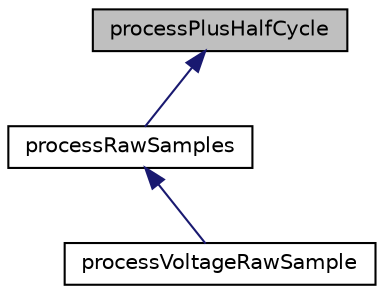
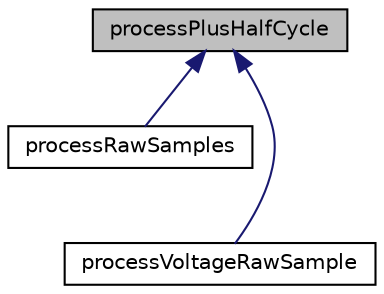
edge "processVoltageRawSample" -> "processRawSamples": now "processVoltageRawSample" -> "processPlusHalfCycle"
